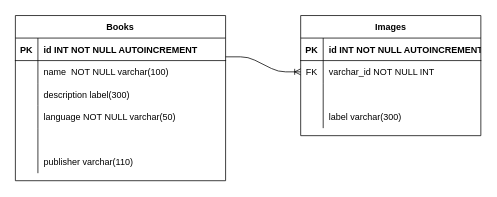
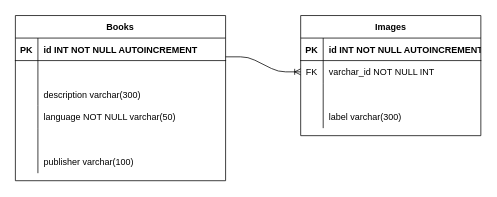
node "name NOT NULL varchar(100)": removed
node "description label(300)": label "description label(300)" -> "description varchar(300)"
node "publisher varchar(110)": label "publisher varchar(110)" -> "publisher varchar(100)"
